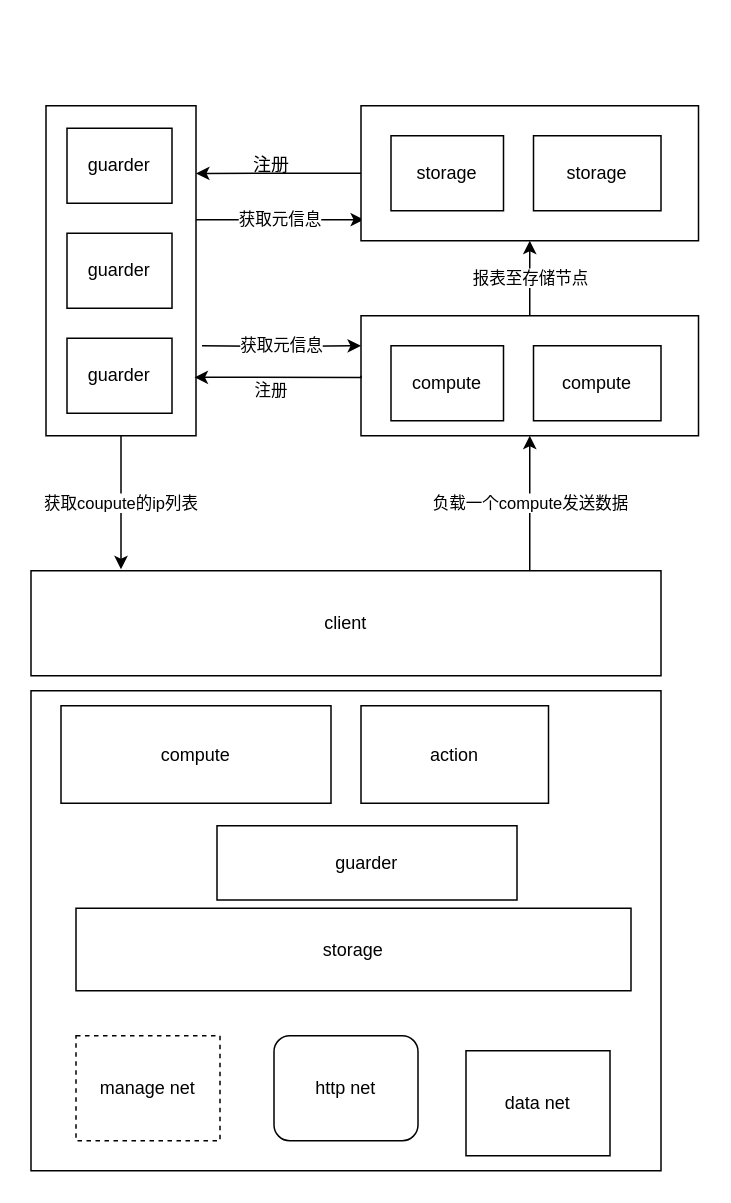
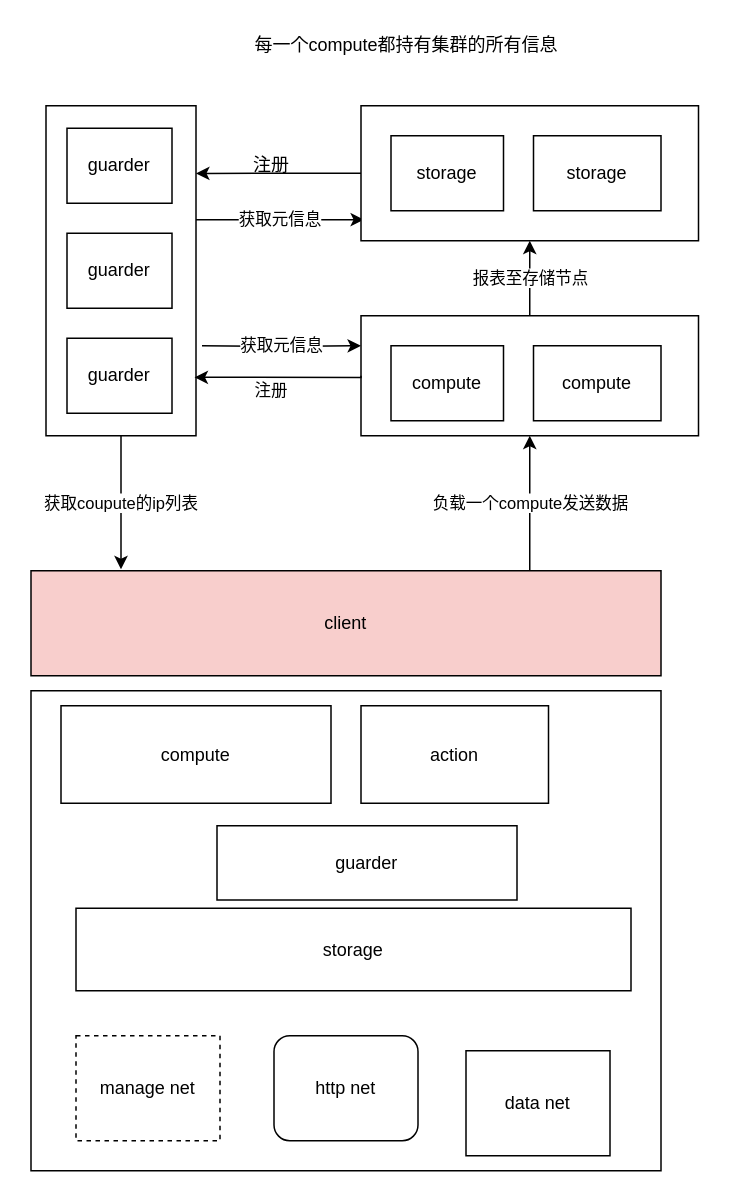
node "每一个compute都持有集群的所有信息": added
node "client": fillcolor #ffffff -> #f8cecc
